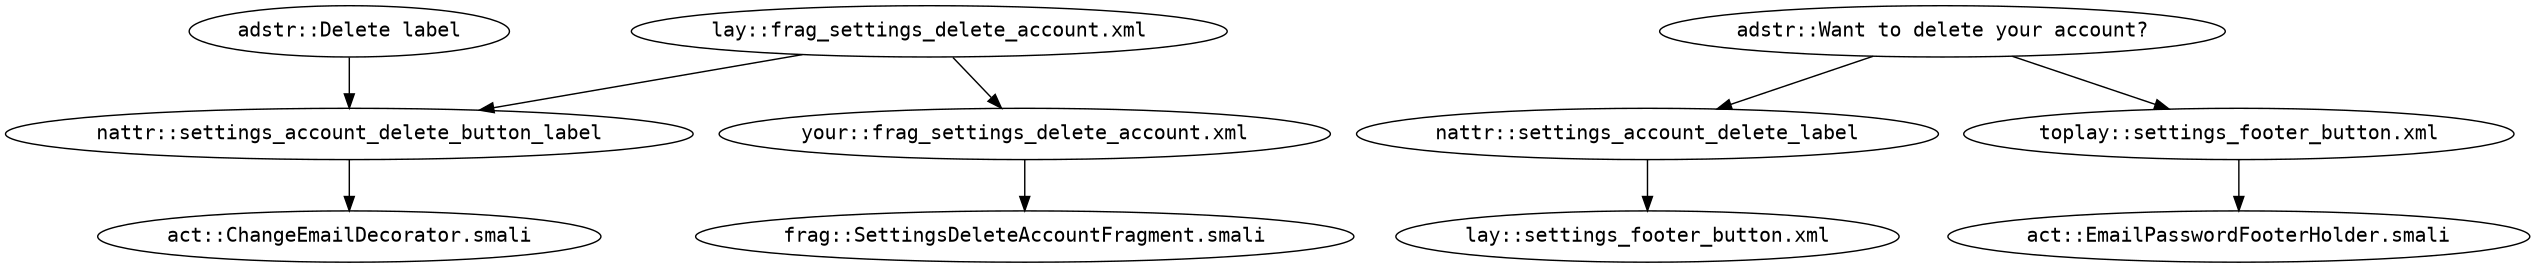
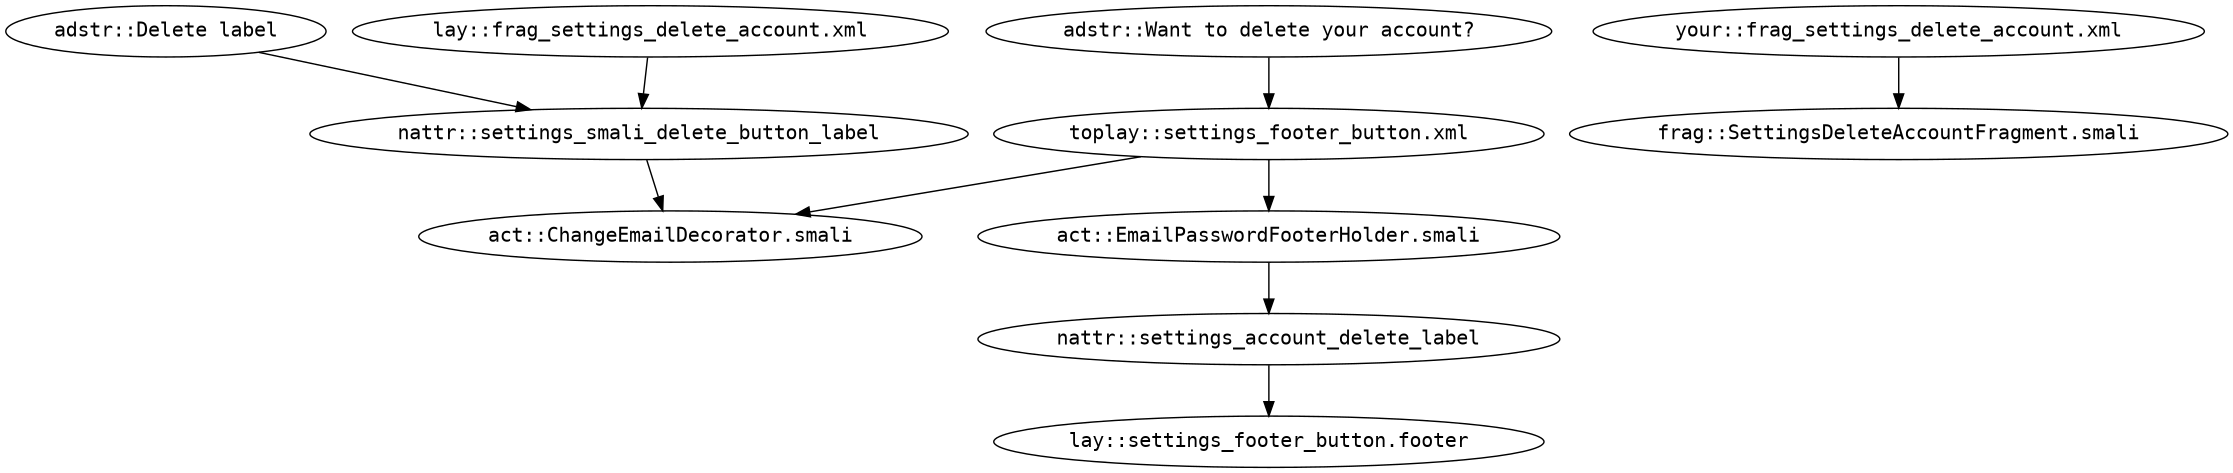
edge "lay::frag_settings_delete_account.xml" -> "your::frag_settings_delete_account.xml": removed
edge "adstr::Want to delete your account?" -> "nattr::settings_account_delete_label": now "act::EmailPasswordFooterHolder.smali" -> "nattr::settings_account_delete_label"
node "nattr::settings_account_delete_button_label": label "nattr::settings_account_delete_button_label" -> "nattr::settings_smali_delete_button_label"
edge "toplay::settings_footer_button.xml" -> "act::ChangeEmailDecorator.smali": added
node "lay::settings_footer_button.xml": label "lay::settings_footer_button.xml" -> "lay::settings_footer_button.footer"
